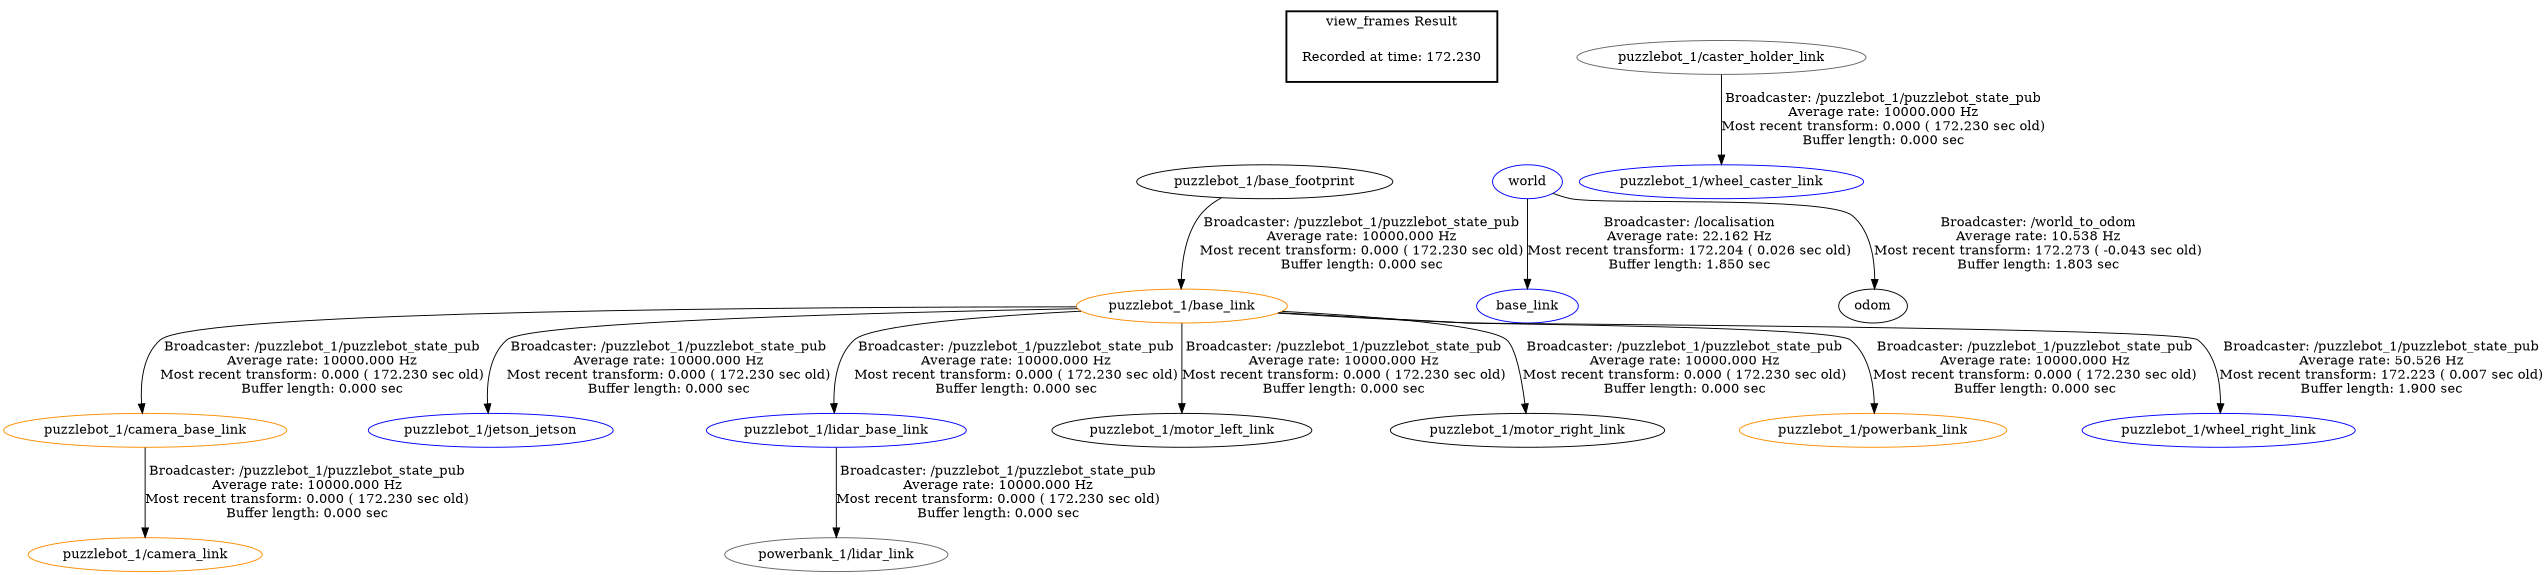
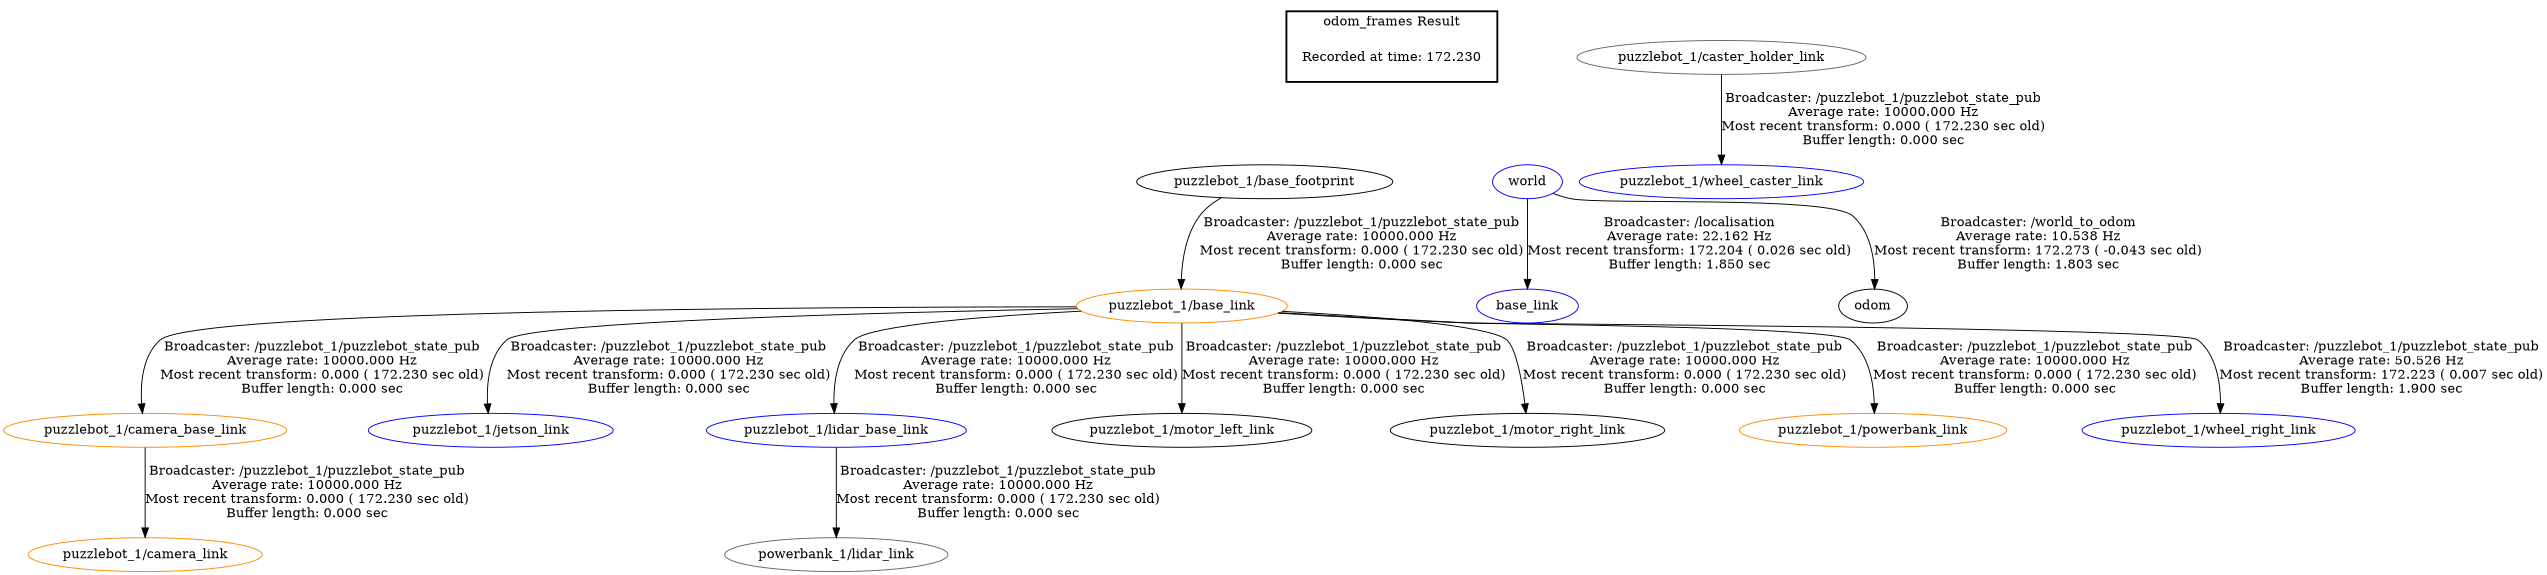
cluster "view_frames Result": label "view_frames Result" -> "odom_frames Result"
node "puzzlebot_1/jetson_jetson": label "puzzlebot_1/jetson_jetson" -> "puzzlebot_1/jetson_link"
